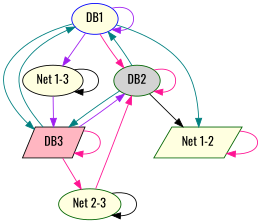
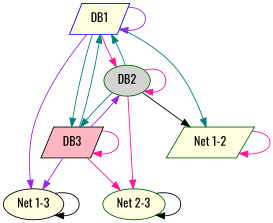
node "DB1": shape ellipse -> parallelogram
edge "Net 1-3" -> "DB3": reversed
edge "Net 2-3" -> "DB2": reversed
